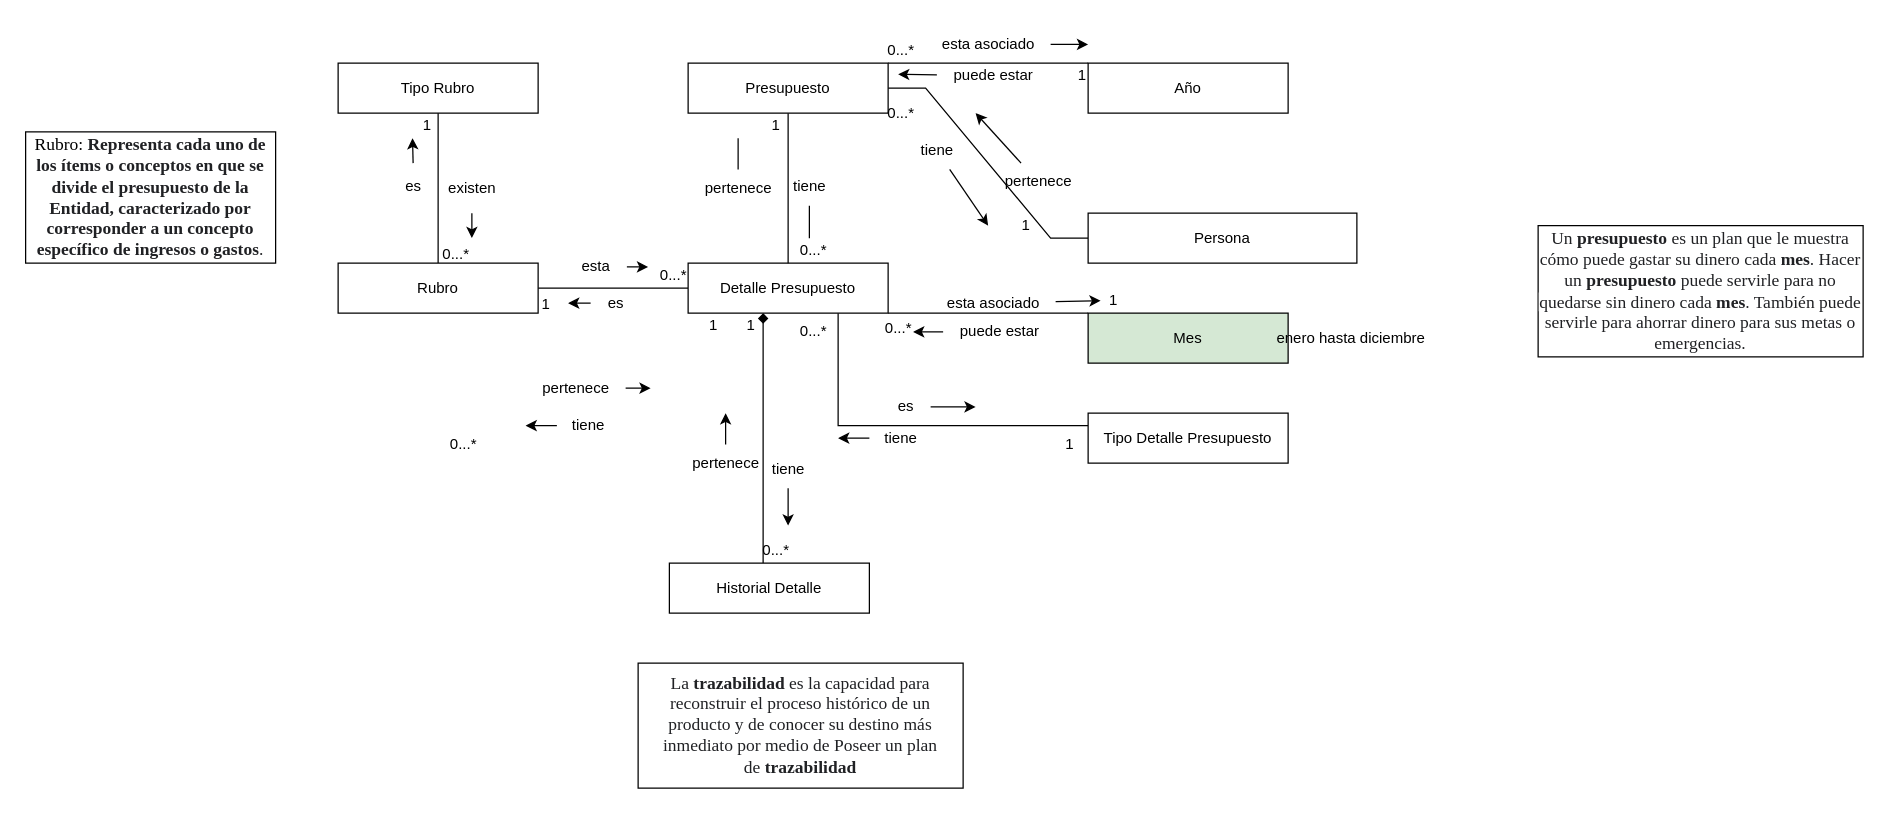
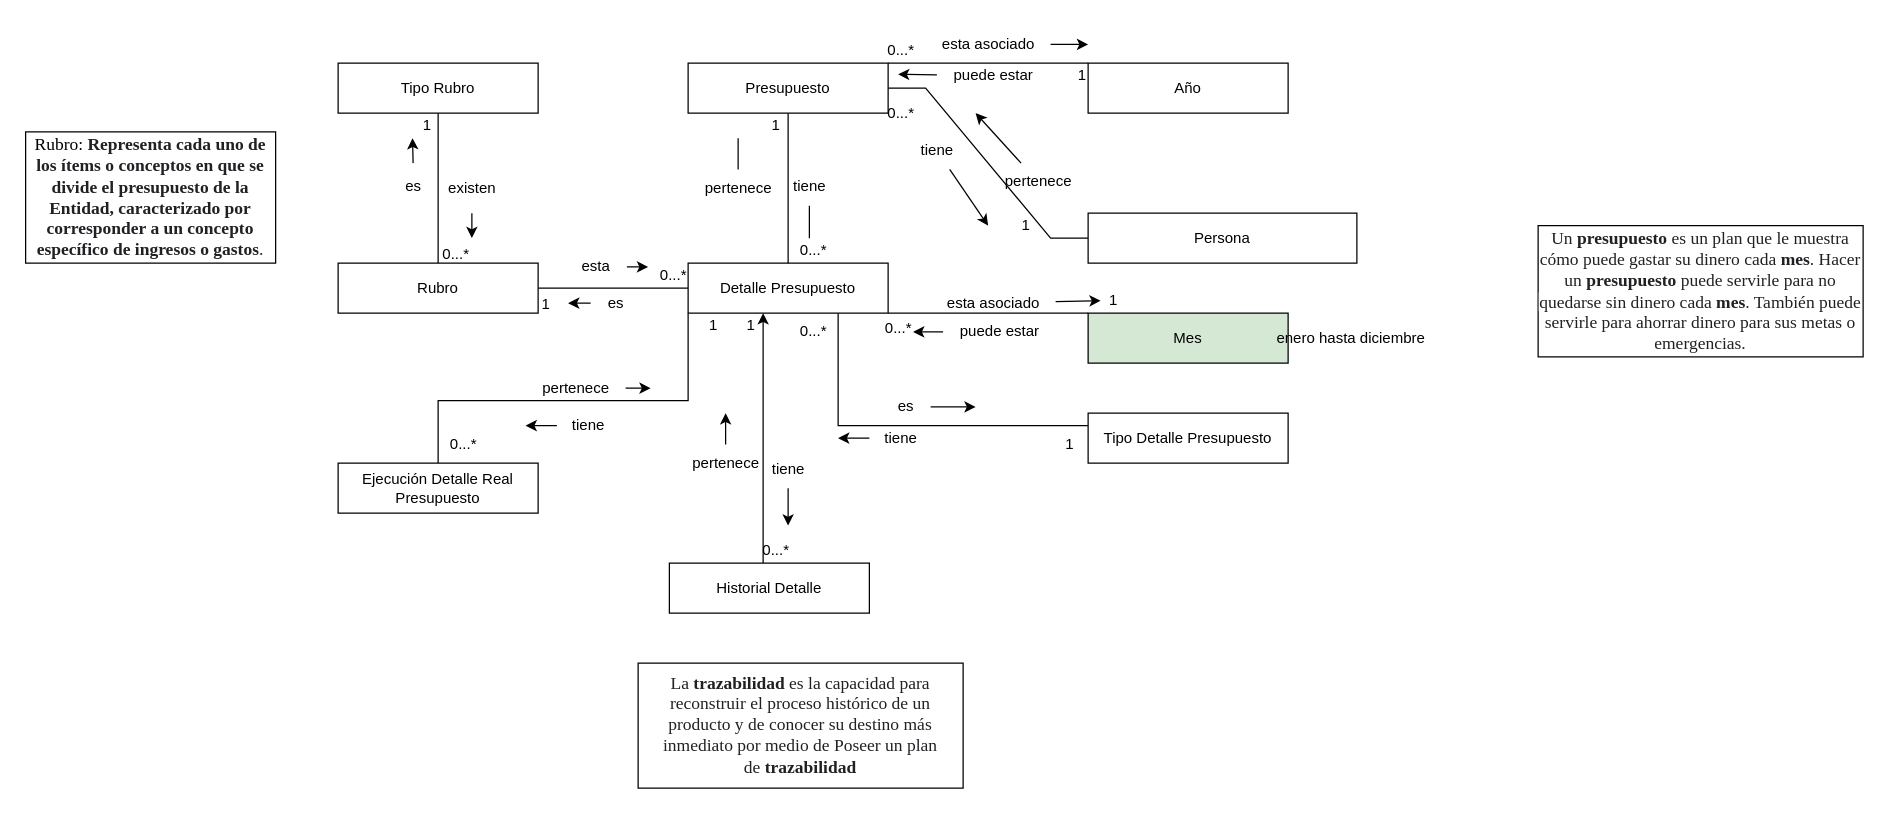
edge "Historial Detalle" -> "Detalle Presupuesto": arrowhead diamond -> classic
edge "Detalle Presupuesto" -- "Ejecución Detalle Real Presupuesto": added
node "Ejecución Detalle Real Presupuesto": added
